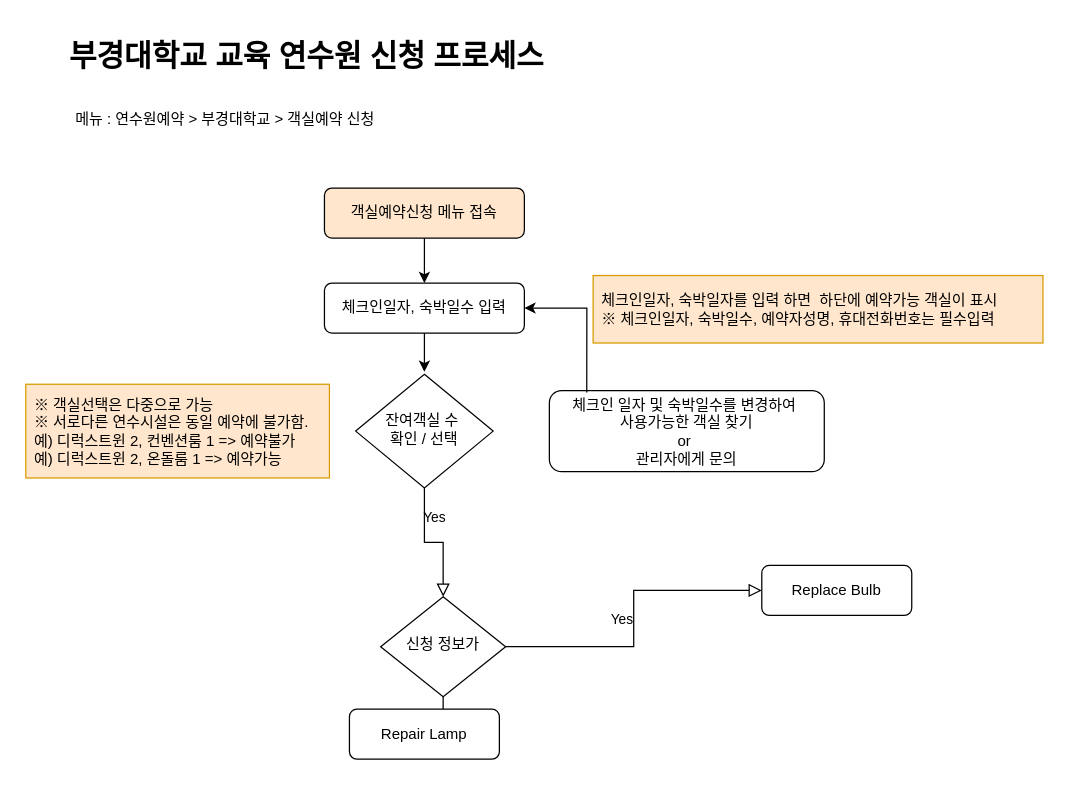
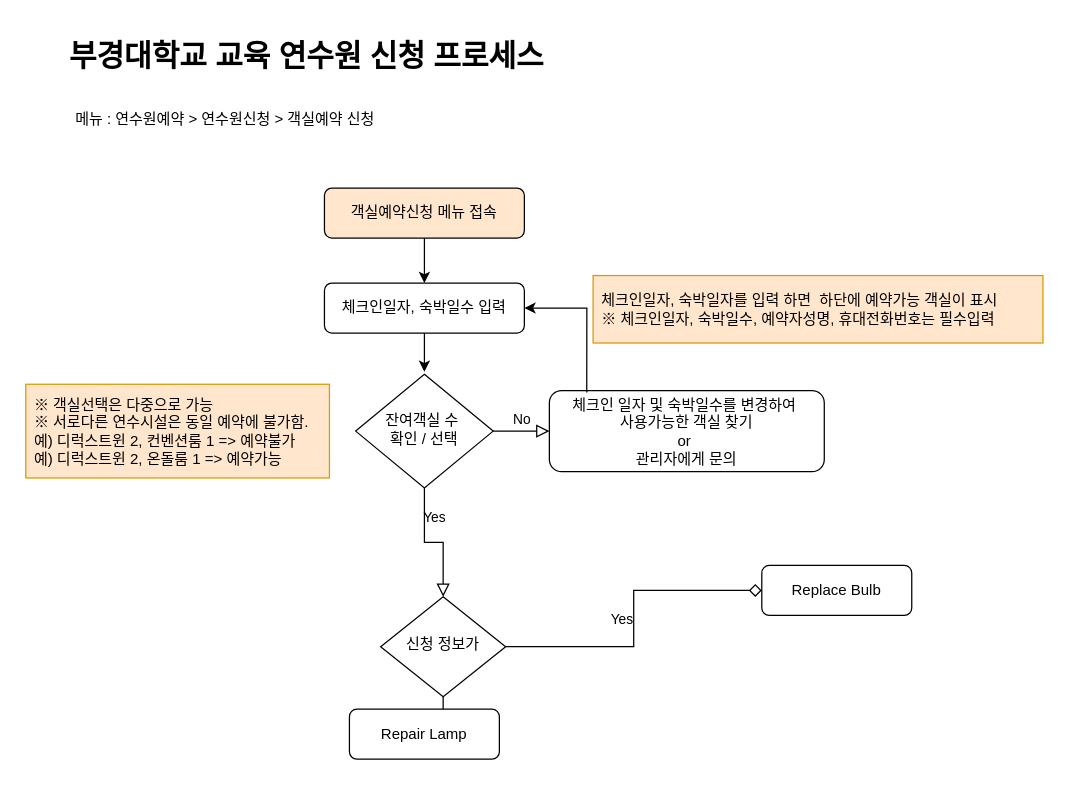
node "메뉴 : 연수원예약 > 부경대학교 > 객실예약 신청": label "메뉴 : 연수원예약 > 부경대학교 > 객실예약 신청" -> "메뉴 : 연수원예약 > 연수원신청 > 객실예약 신청"
edge "잔여객실 수 확인 / 선택" -> "체크인 일자 및 숙박일수를 변경하여 사용가능한 객실 찾기 or 관리자에게 문의": added, label "No"
edge "신청 정보가" -> "Replace Bulb": arrowhead block -> diamond
